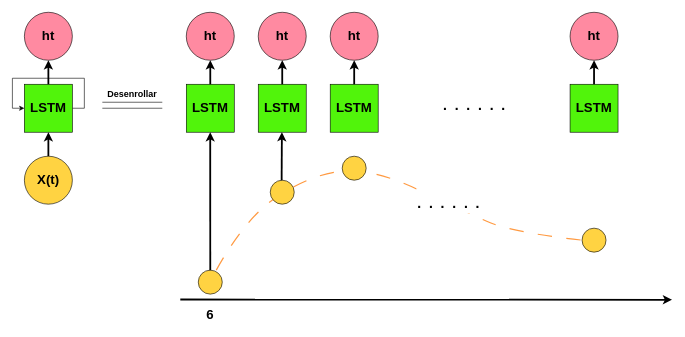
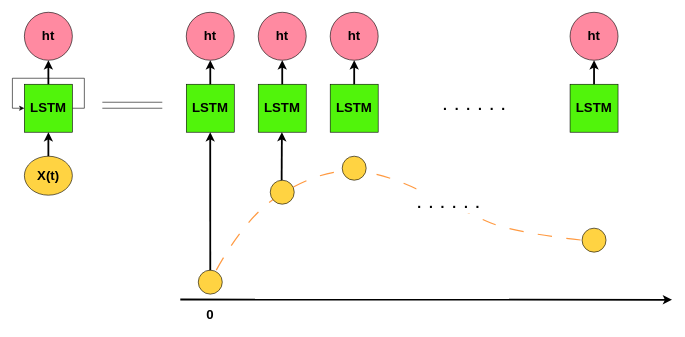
node "Desenrollar": removed
node "X(t)": size 48x48 -> 48x39
node "6": label "6" -> "0"
